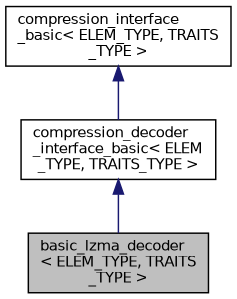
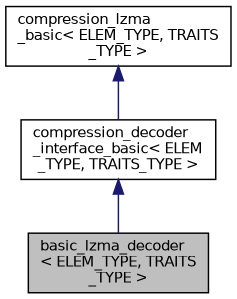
node "compression_interface _basic< ELEM_TYPE, TRAITS _TYPE >": label "compression_interface _basic< ELEM_TYPE, TRAITS _TYPE >" -> "compression_lzma _basic< ELEM_TYPE, TRAITS _TYPE >"
